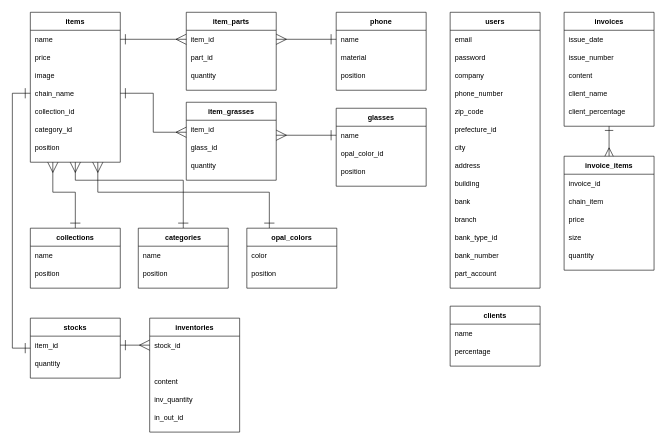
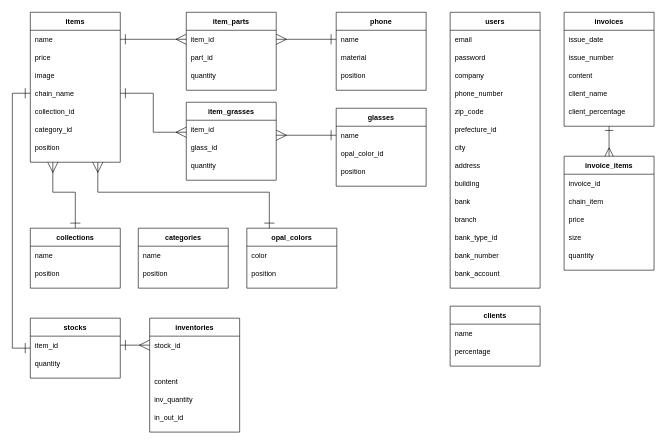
edge "items" -- "categories": removed
node "part_account": label "part_account" -> "bank_account"
